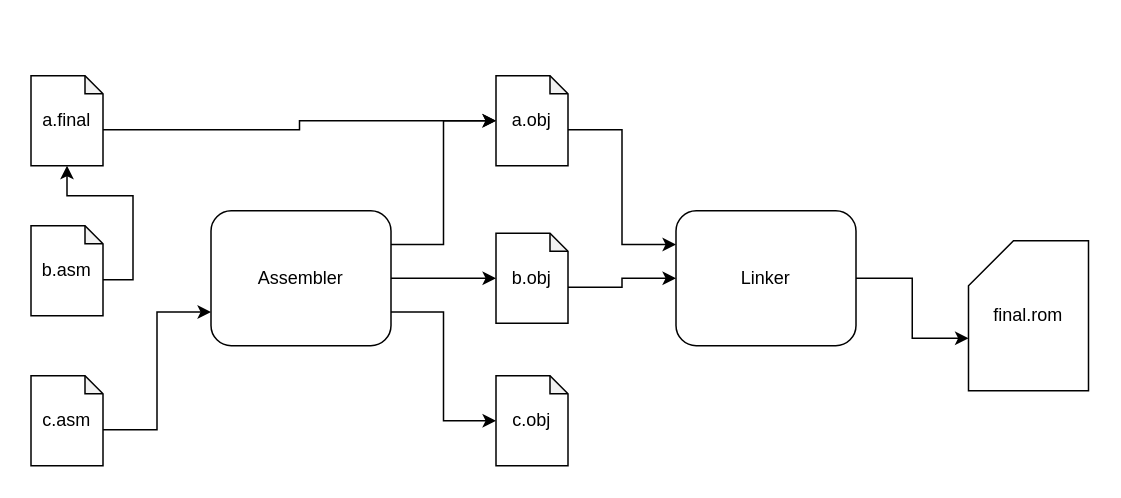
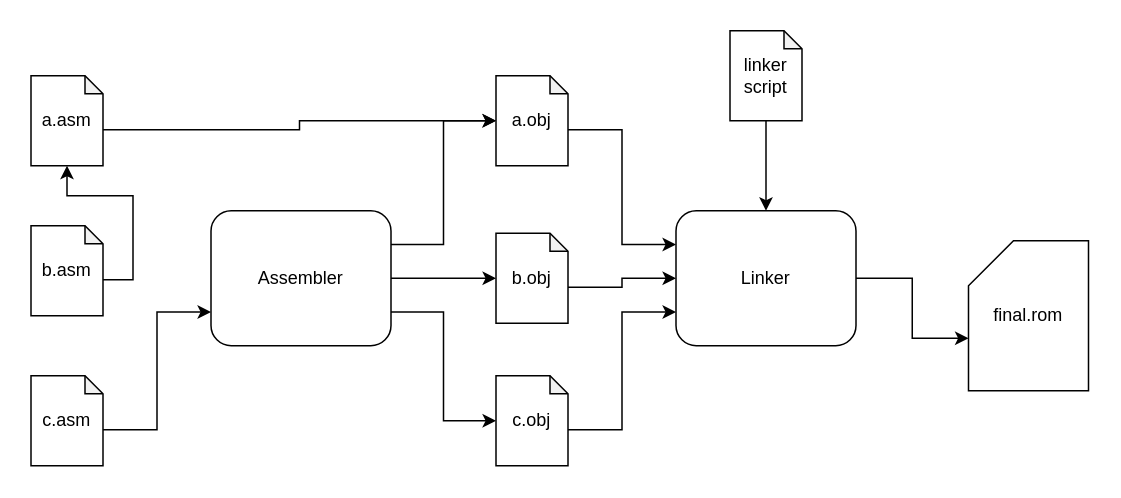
node "linker script": added
node "a.final": label "a.final" -> "a.asm"
edge "linker script" -> "Linker": added
edge "c.obj" -> "Linker": added
